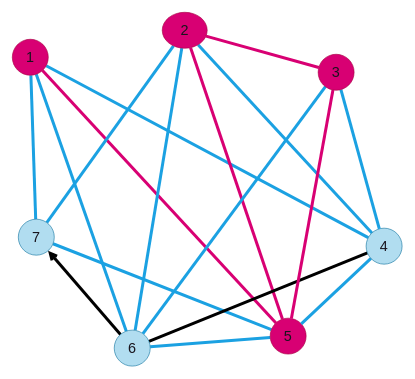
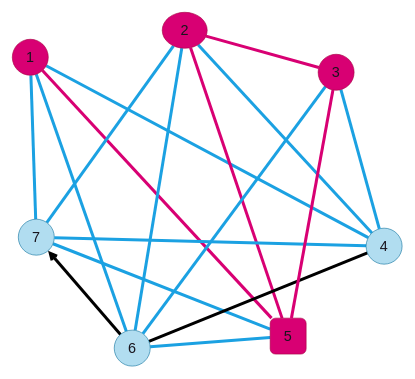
edge "4" -- "5": now "4" -- "7"
node "5": shape ellipse -> rounded rectangle
